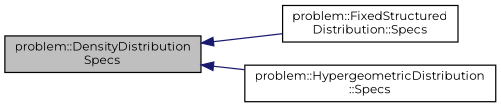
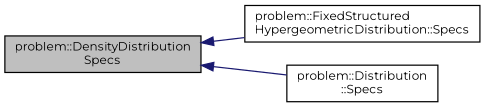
node "problem::FixedStructured Distribution::Specs": label "problem::FixedStructured Distribution::Specs" -> "problem::FixedStructured HypergeometricDistribution::Specs"
node "problem::HypergeometricDistribution ::Specs": label "problem::HypergeometricDistribution ::Specs" -> "problem::Distribution ::Specs"
